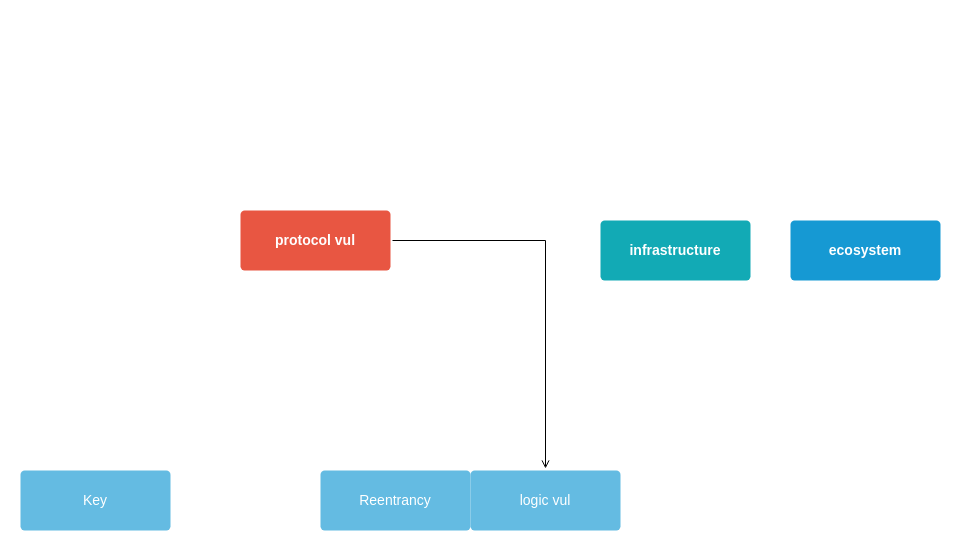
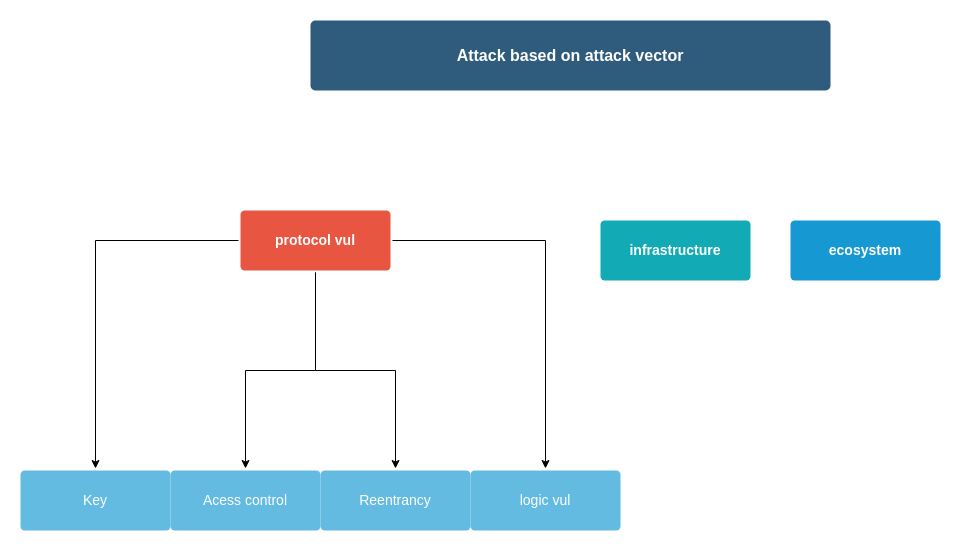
node "Attack based on attack vector": added
edge "protocol vul" -> "Key": added
edge "protocol vul" -> "Reentrancy": added
edge "protocol vul" -> "Acess control": added
edge "protocol vul" -> "logic vul": arrowhead open -> classic
node "Acess control": added
